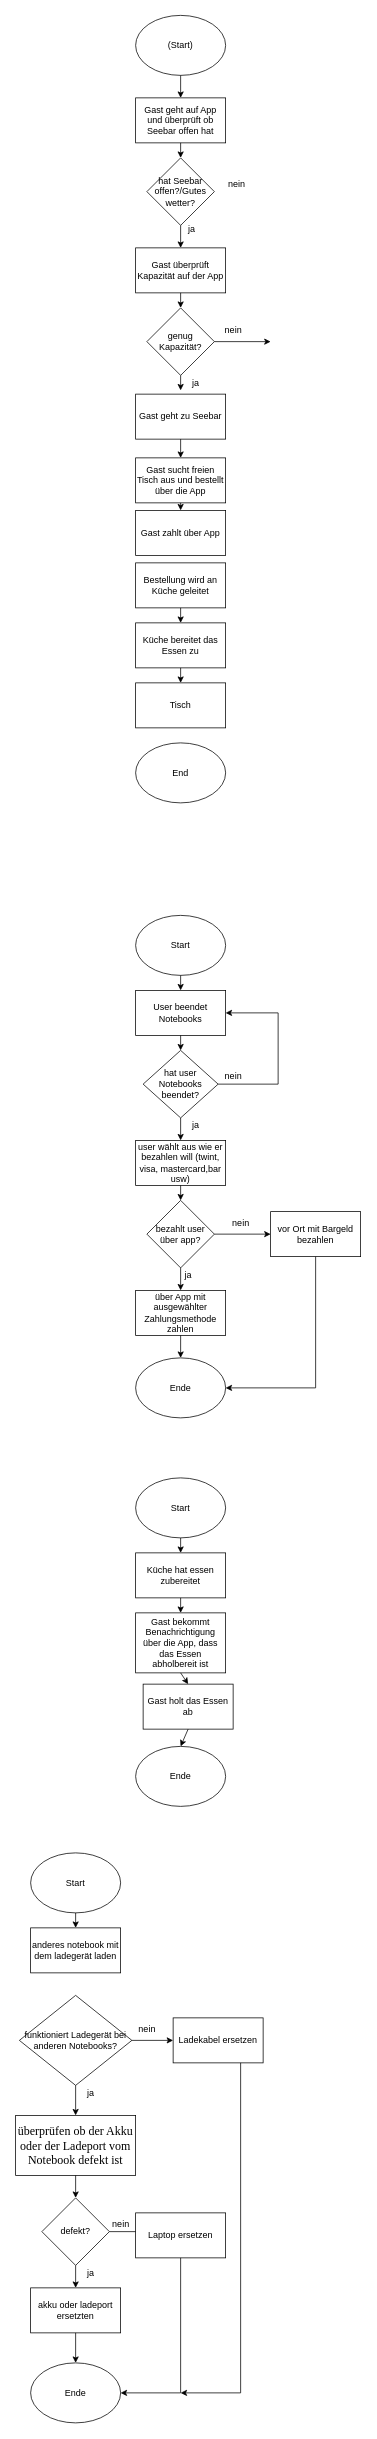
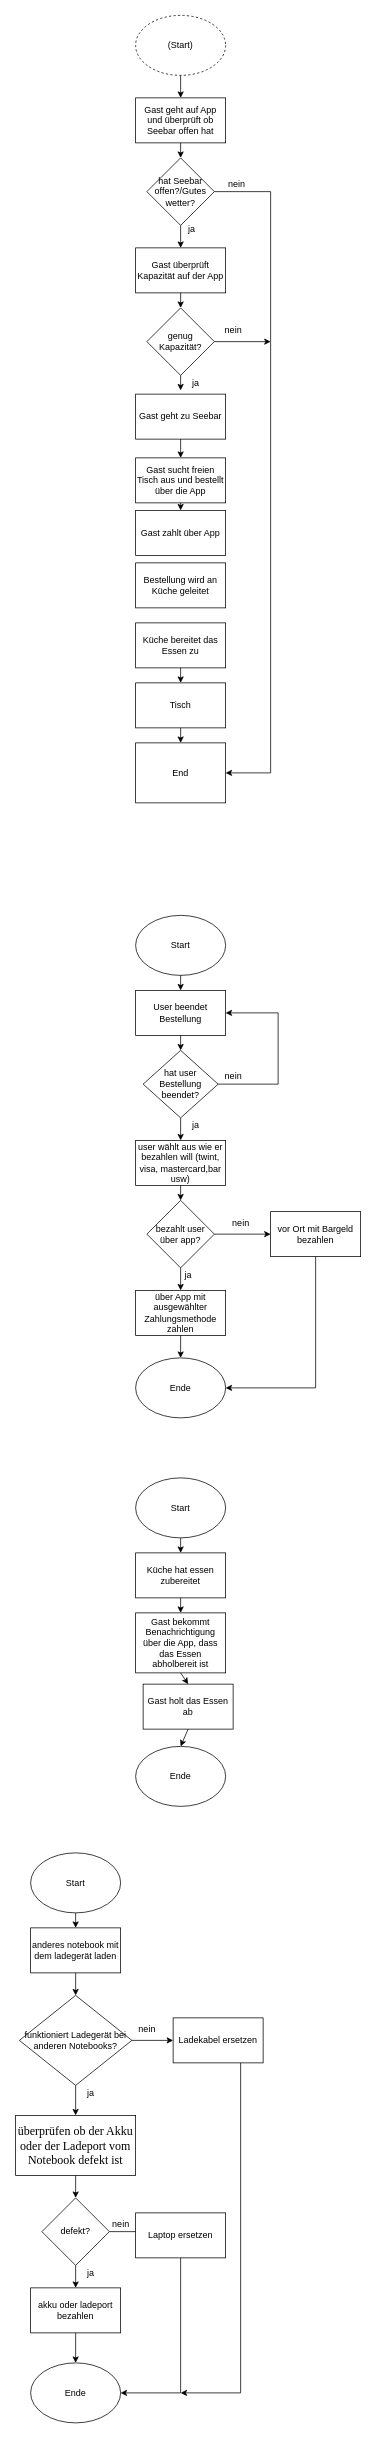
node "(Start)": style solid -> dashed
edge "hat Seebar offen?/Gutes wetter?" -> "End": added
edge "Bestellung wird an Küche geleitet" -> "Küche bereitet das Essen zu": removed
edge "Tisch" -> "End": added
node "End": shape ellipse -> rectangle
node "User beendet Notebooks": label "User beendet Notebooks" -> "User beendet Bestellung"
node "hat user Notebooks beendet?": label "hat user Notebooks beendet?" -> "hat user Bestellung beendet?"
edge "anderes notebook mit dem ladegerät laden" -> "funktioniert Ladegerät bei anderen Notebooks?": added
node "akku oder ladeport ersetzten": label "akku oder ladeport ersetzten" -> "akku oder ladeport bezahlen"
